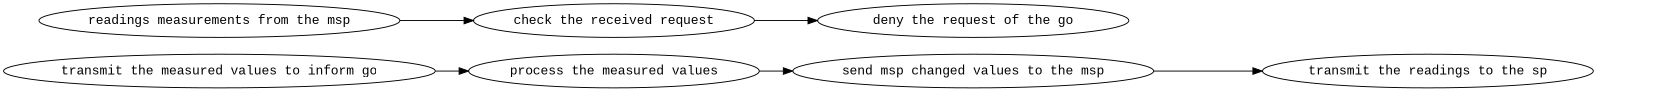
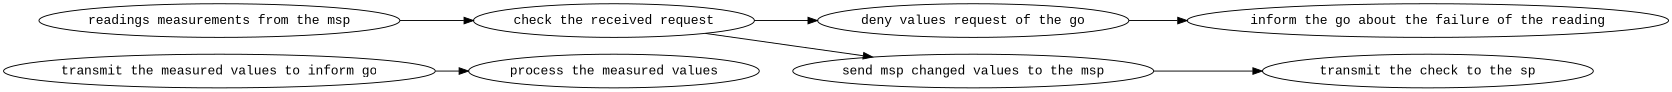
node "deny the request of the go": label "deny the request of the go" -> "deny values request of the go"
node "inform the go about the failure of the reading": added
edge "process the measured values" -> "send msp changed values to the msp": now "check the received request" -> "send msp changed values to the msp"
node "transmit the readings to the sp": label "transmit the readings to the sp" -> "transmit the check to the sp"
